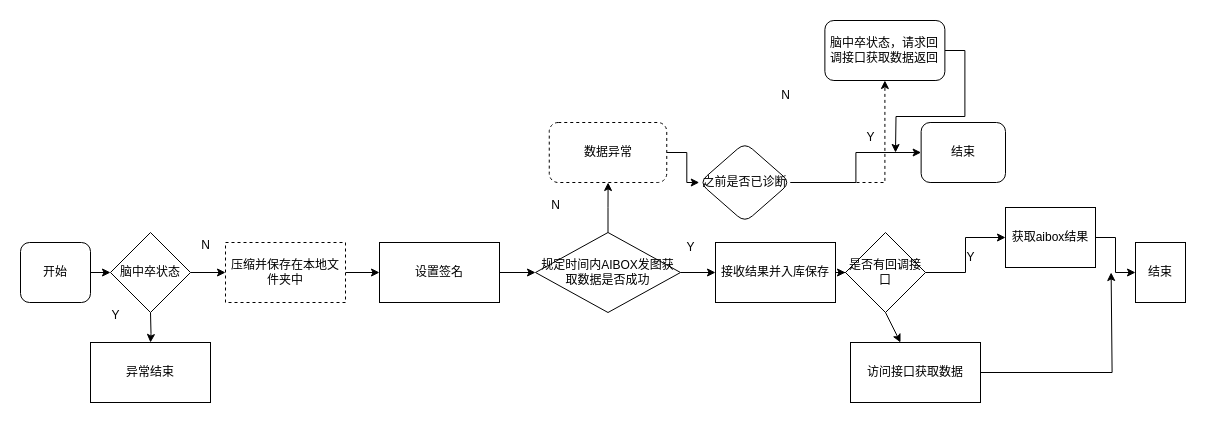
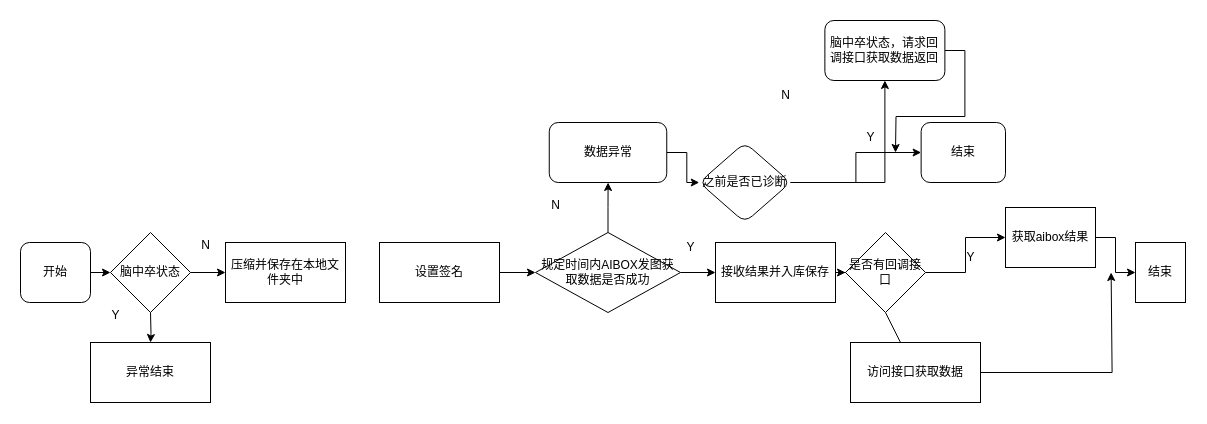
edge "之前是否已诊断" -> "脑中卒状态，请求回调接口获取数据返回": style dashed -> solid
node "数据异常": style dashed -> solid
node "压缩并保存在本地文件夹中": style dashed -> solid
edge "压缩并保存在本地文件夹中" -> "设置签名": removed
edge "是否有回调接口" -> "访问接口获取数据": arrowhead classic -> none
